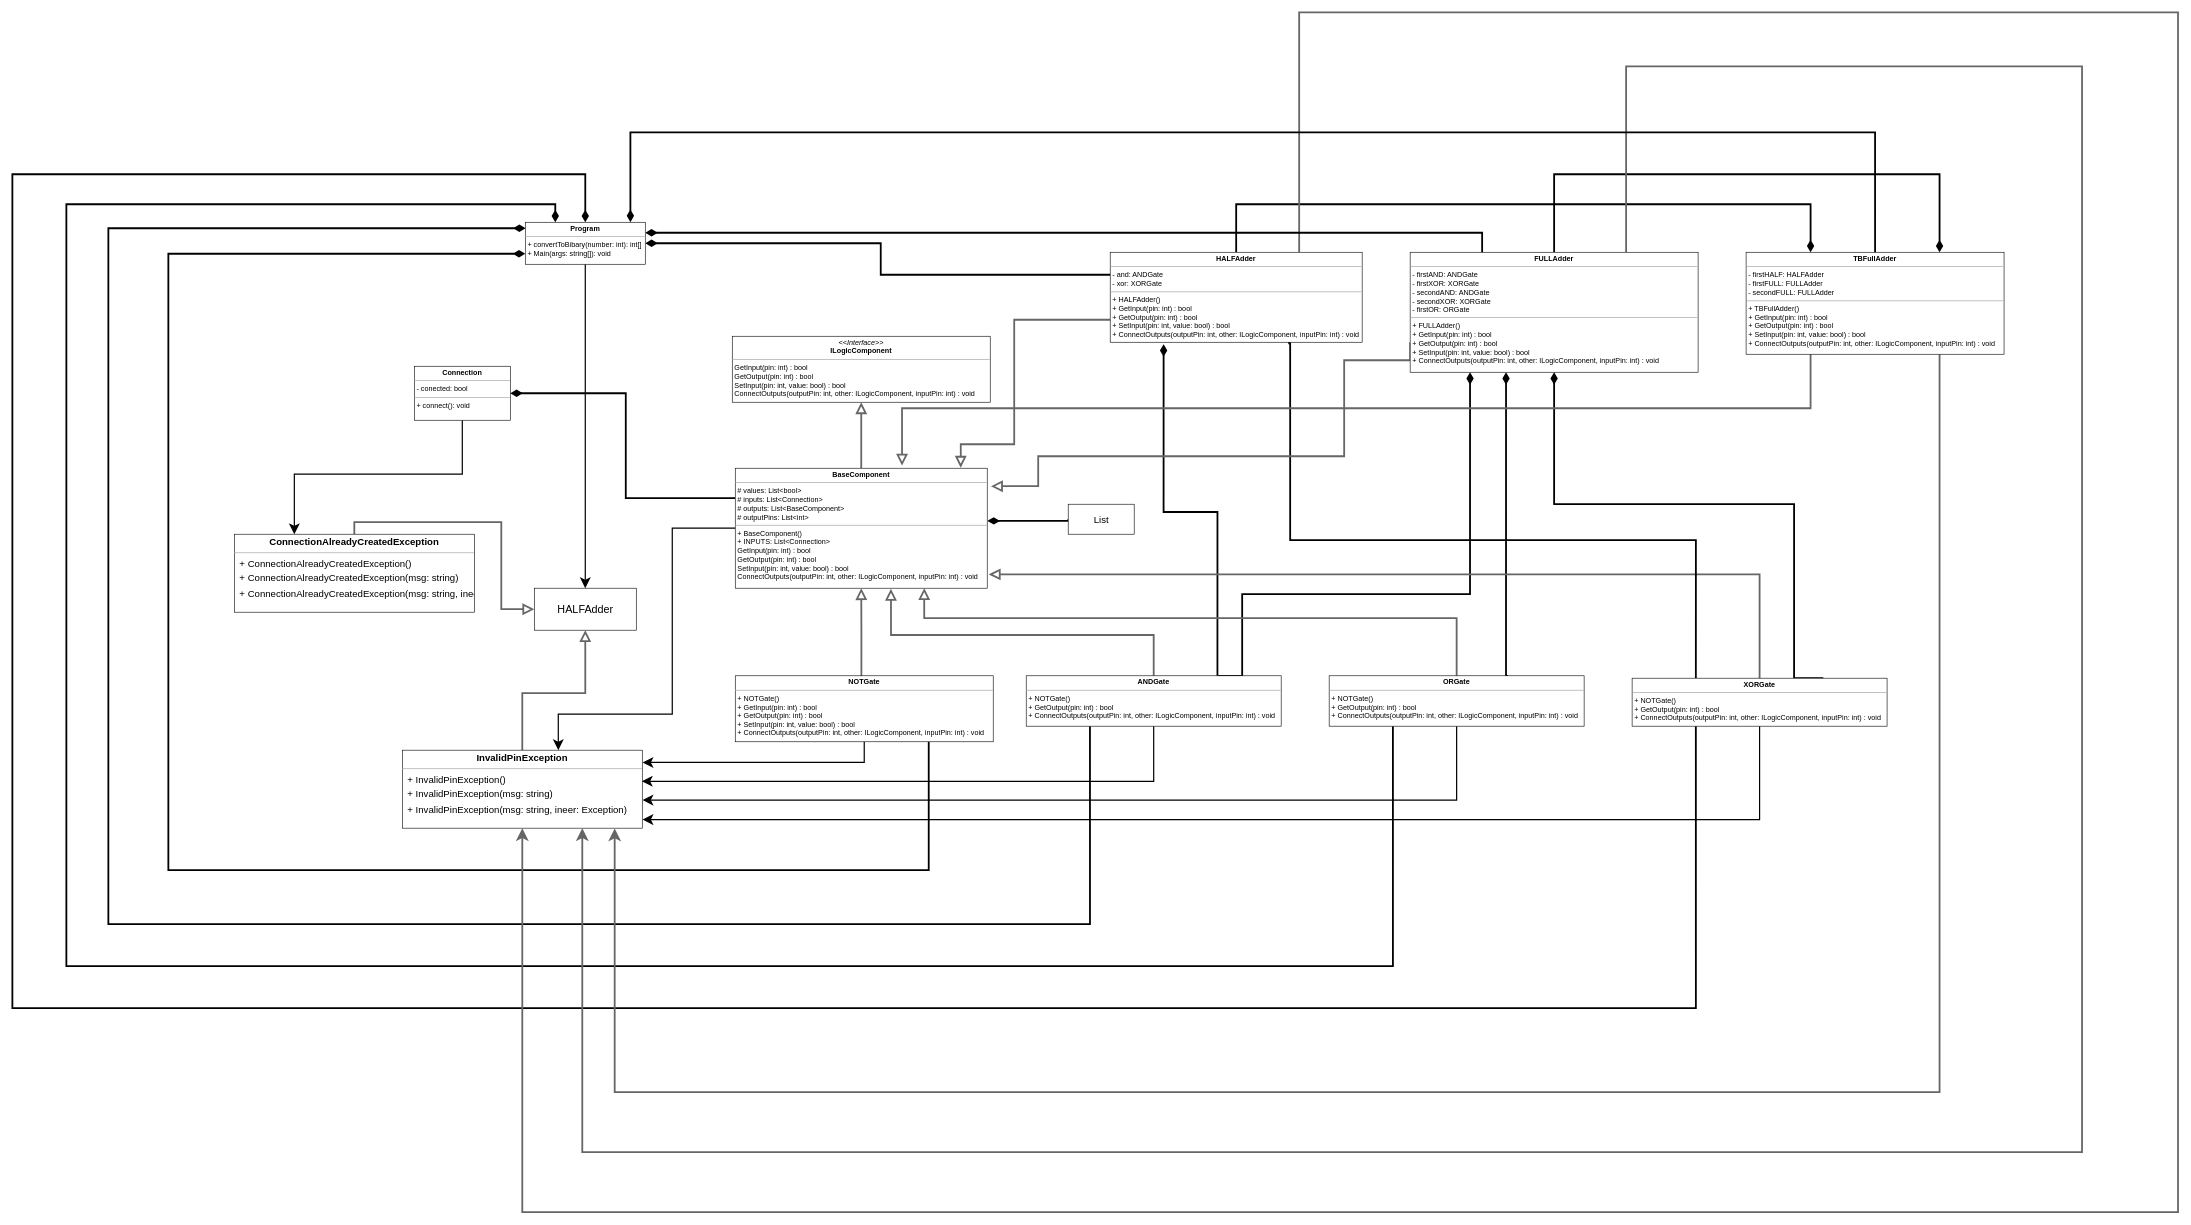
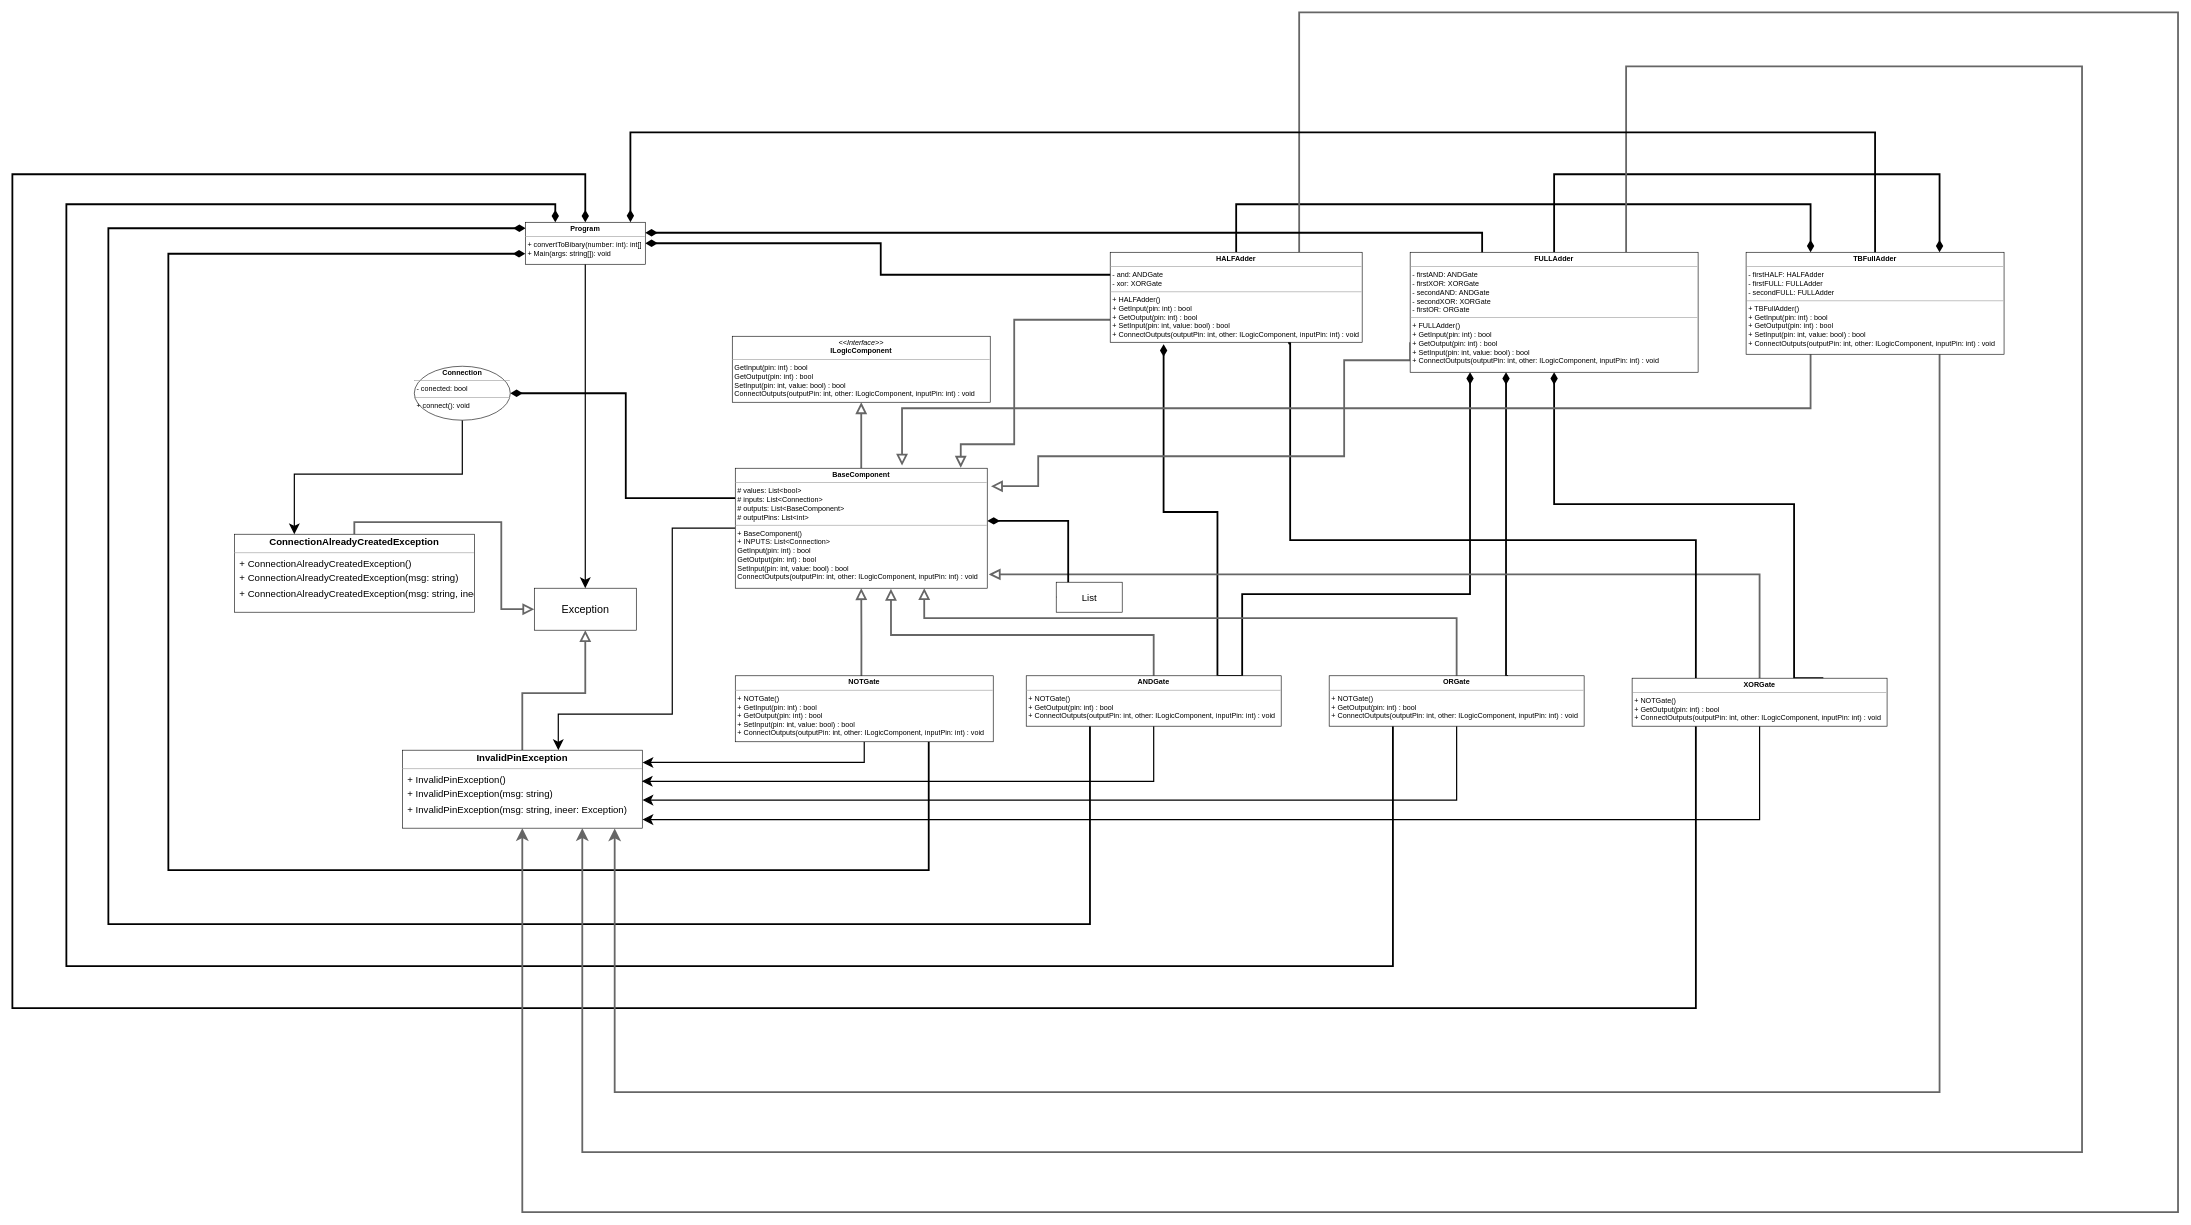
node "Connection - conected: bool + connect(): void": shape rectangle -> ellipse
node "List": moved (1101, 519) -> (1089, 597)
node "HALFAdder": label "HALFAdder" -> "Exception"
